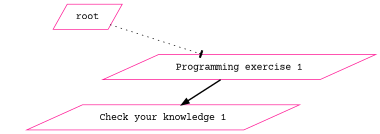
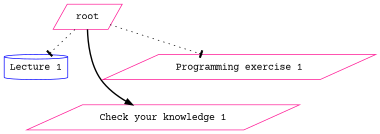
node "Lecture 1": added
edge "Programming exercise 1" -> "Check your knowledge 1": now "root" -> "Check your knowledge 1"
